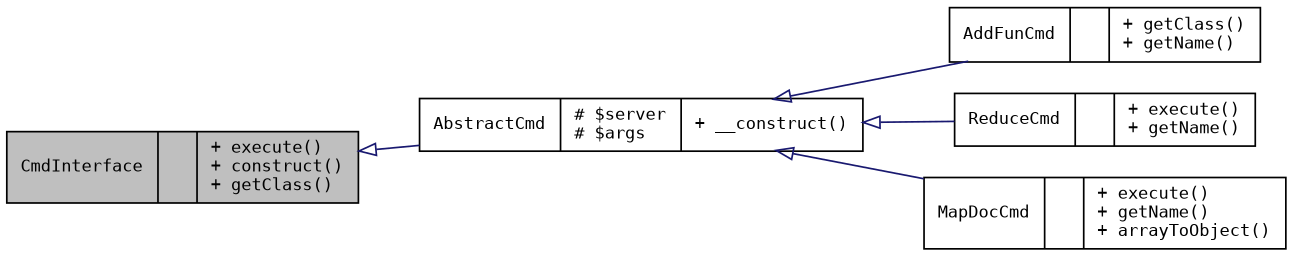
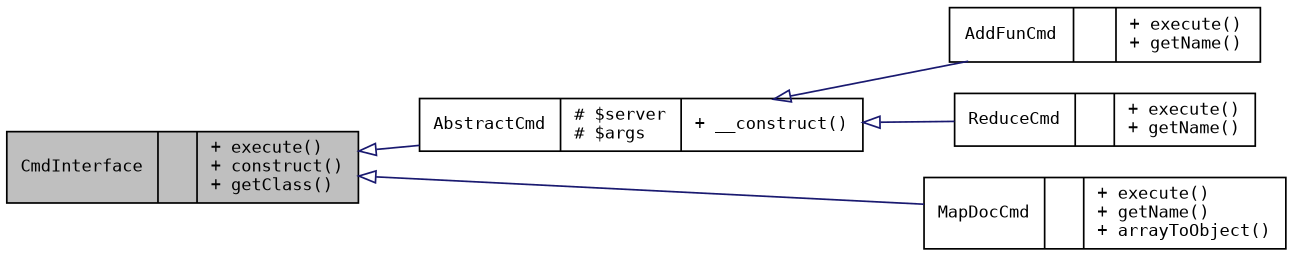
node "AddFunCmd": text "+ getClass()" -> "+ execute()"
edge "MapDocCmd" -> "AbstractCmd": now "MapDocCmd" -> "CmdInterface"
